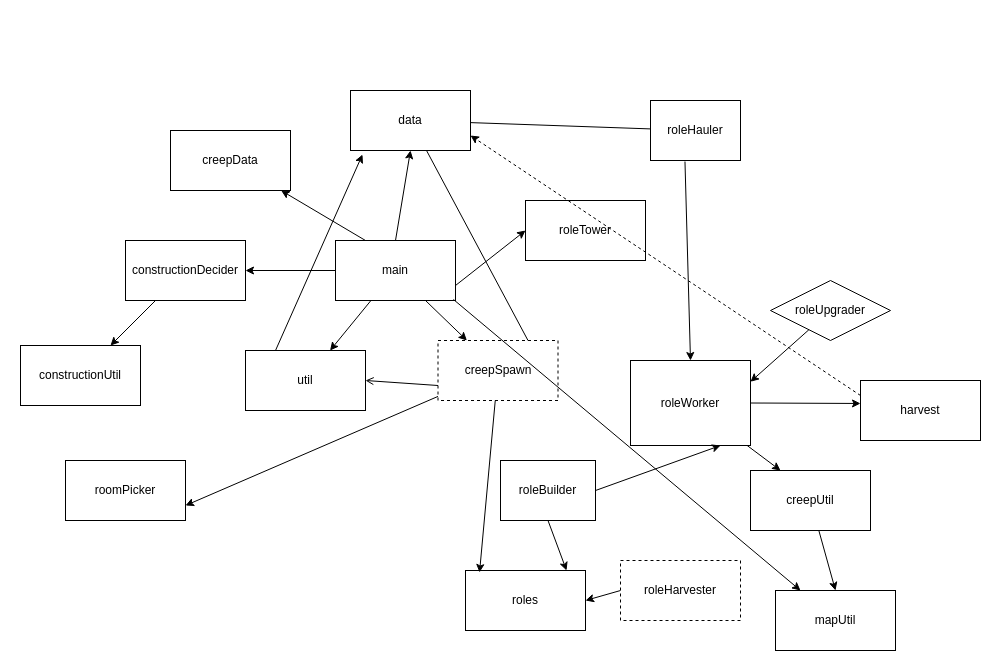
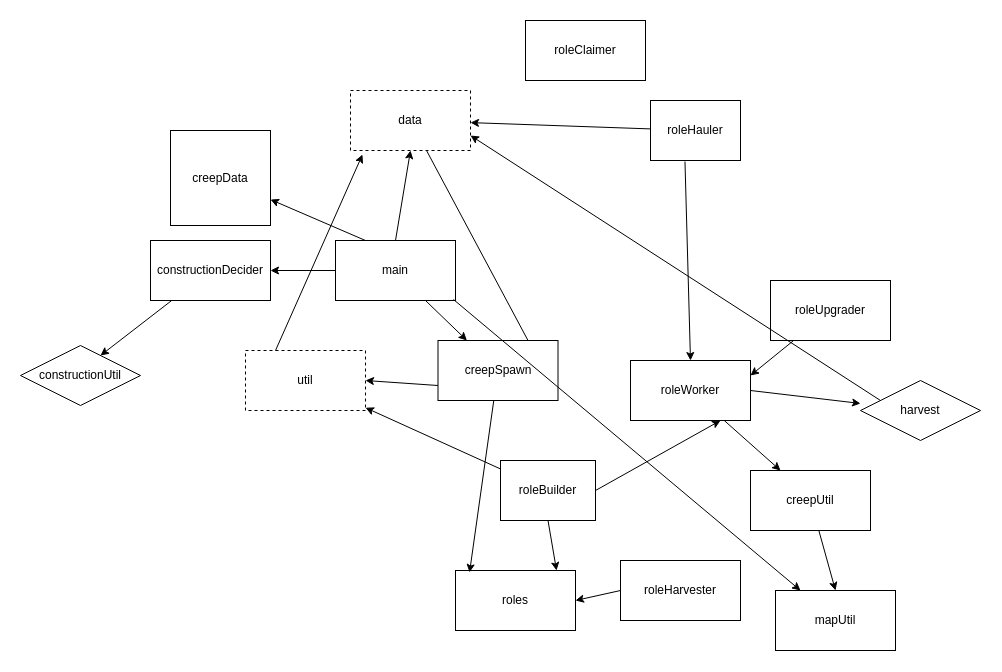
node "roleClaimer": added
node "data": style solid -> dashed
edge "data" -- "roleHauler": arrowhead none -> classic
node "creepData": size 120x60 -> 100x95
node "roleTower": removed
edge "main" -> "roleTower": removed
edge "harvest" -> "data": style dashed -> solid
node "constructionDecider": moved (186, 271) -> (211, 271)
node "roleUpgrader": shape diamond -> rectangle
edge "main" -> "util": removed
node "creepSpawn": style dashed -> solid
node "constructionUtil": shape rectangle -> diamond
node "util": style solid -> dashed
edge "creepSpawn" -> "util": arrowhead open -> classic
node "roleWorker": size 120x85 -> 120x60
node "harvest": shape rectangle -> diamond
edge "roleBuilder" -> "util": added
edge "creepSpawn" -> "roomPicker": removed
node "roomPicker": removed
node "roleHarvester": style dashed -> solid
node "roles": moved (526, 601) -> (516, 601)
